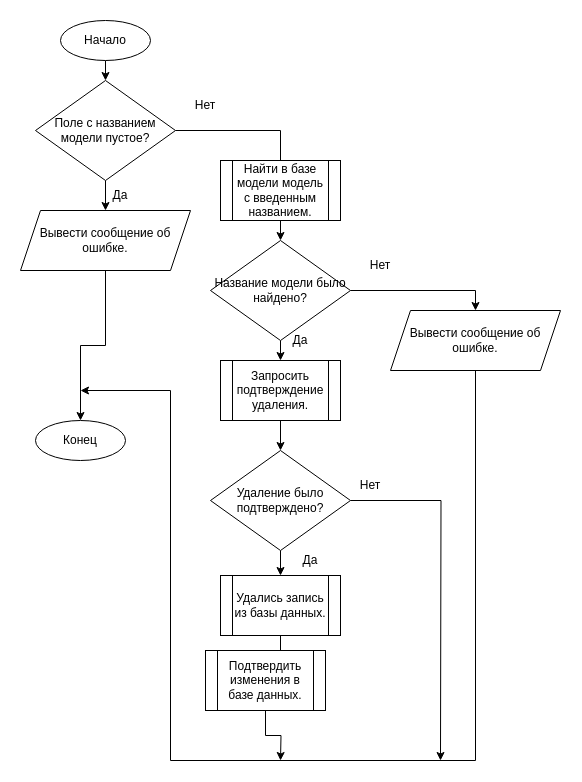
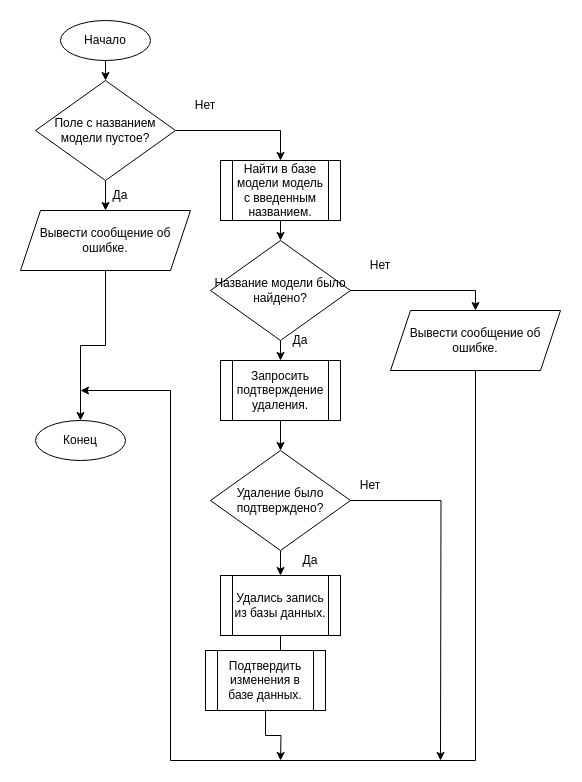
edge "Поле с названием модели пустое?" -- "Найти в базе модели модель с введенным названием.": arrowhead none -> classic
